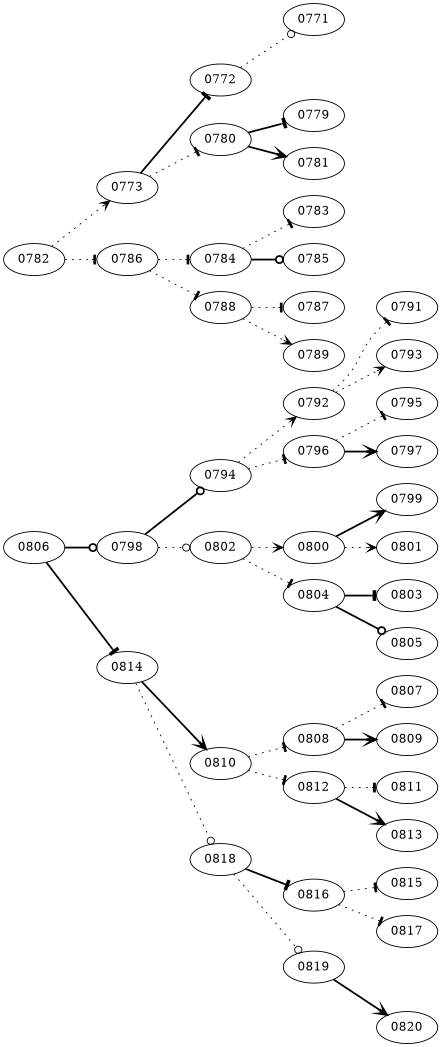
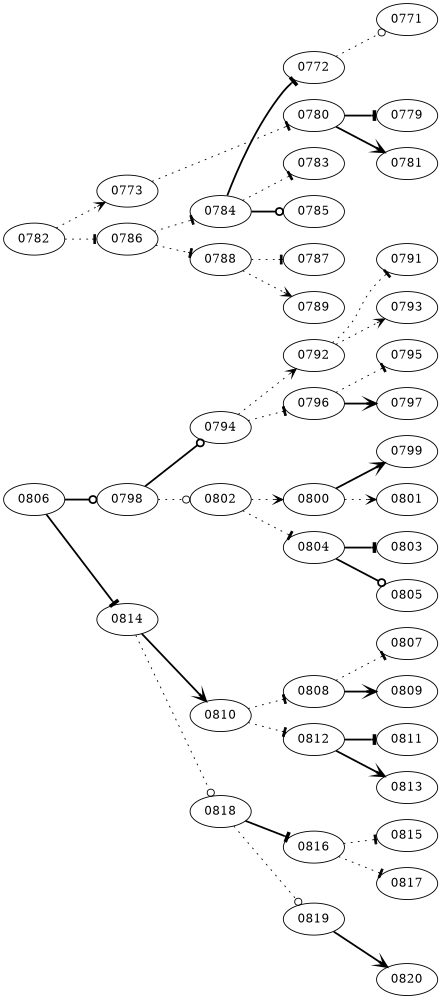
edge "0773" -> "0772": now "0784" -> "0772"
edge "0812" -> "0811": style dotted -> bold
